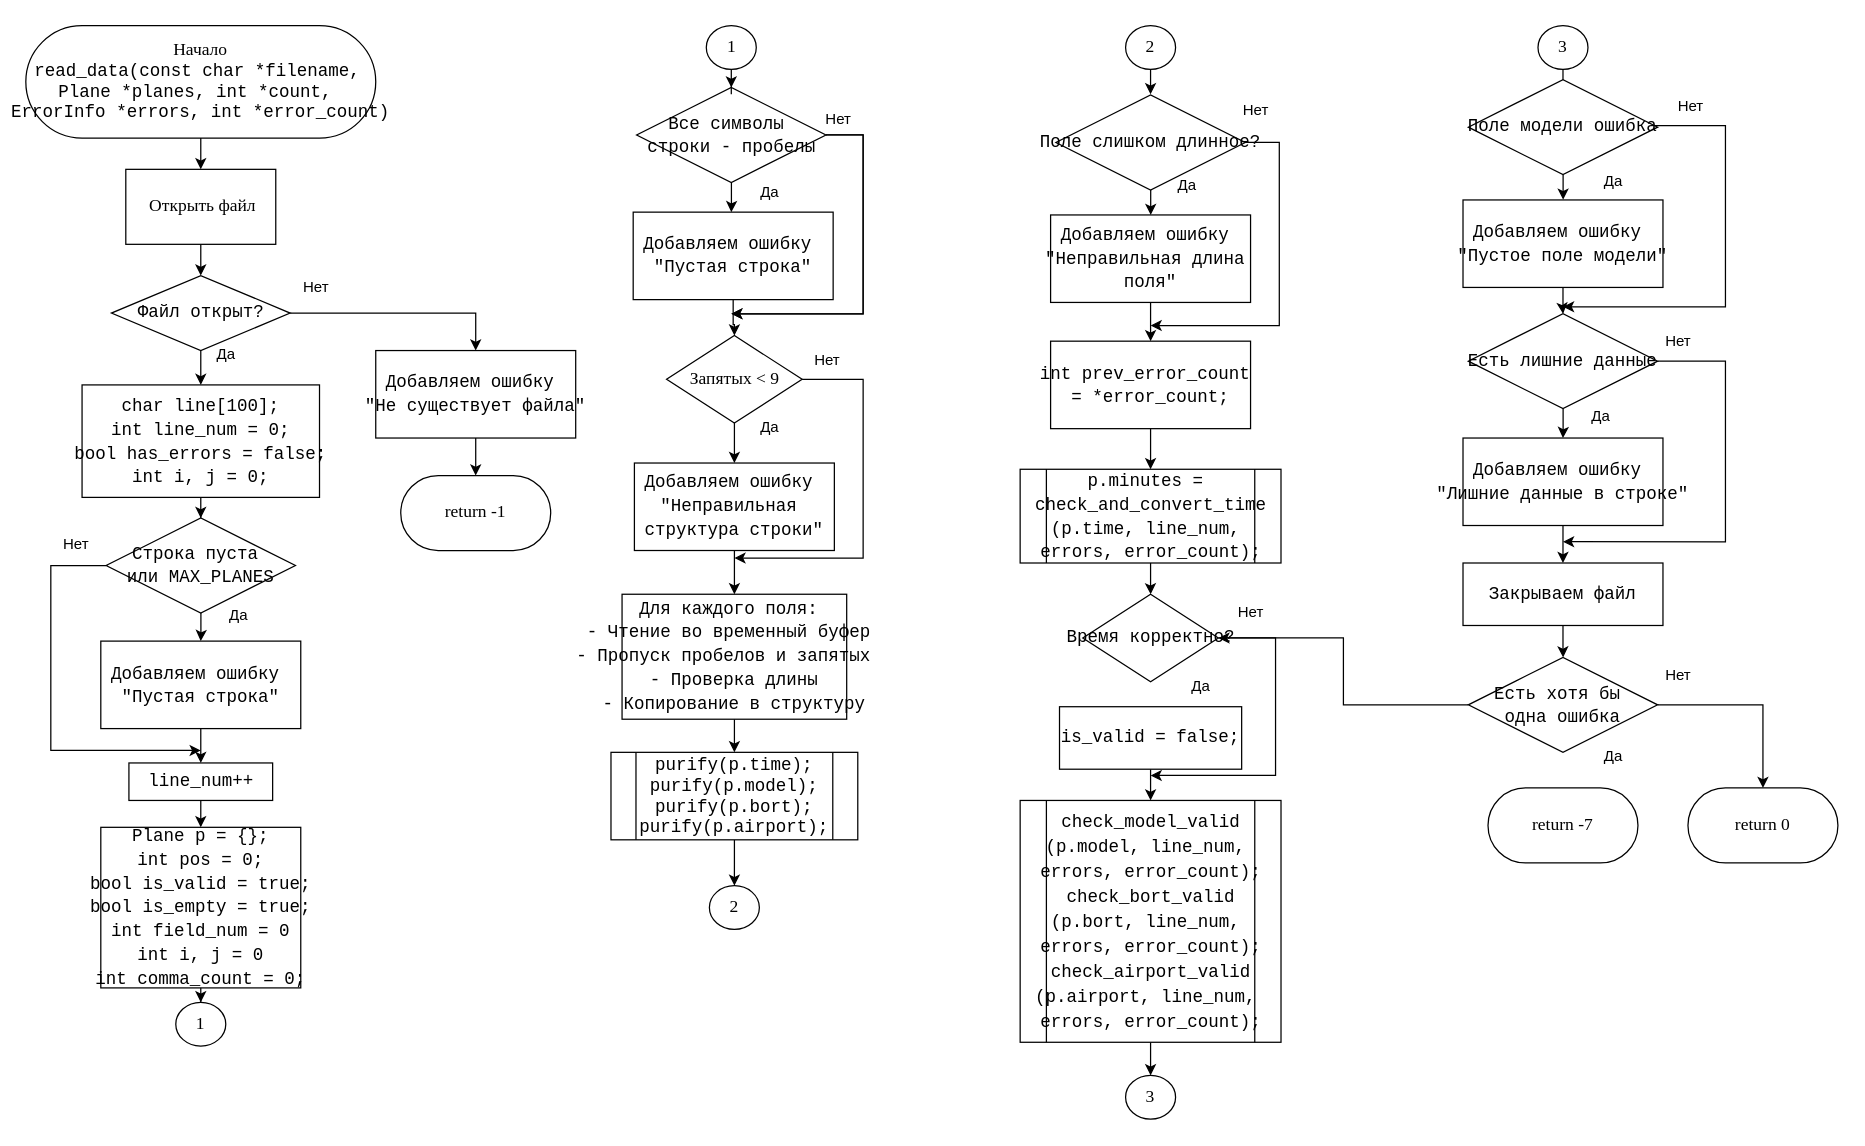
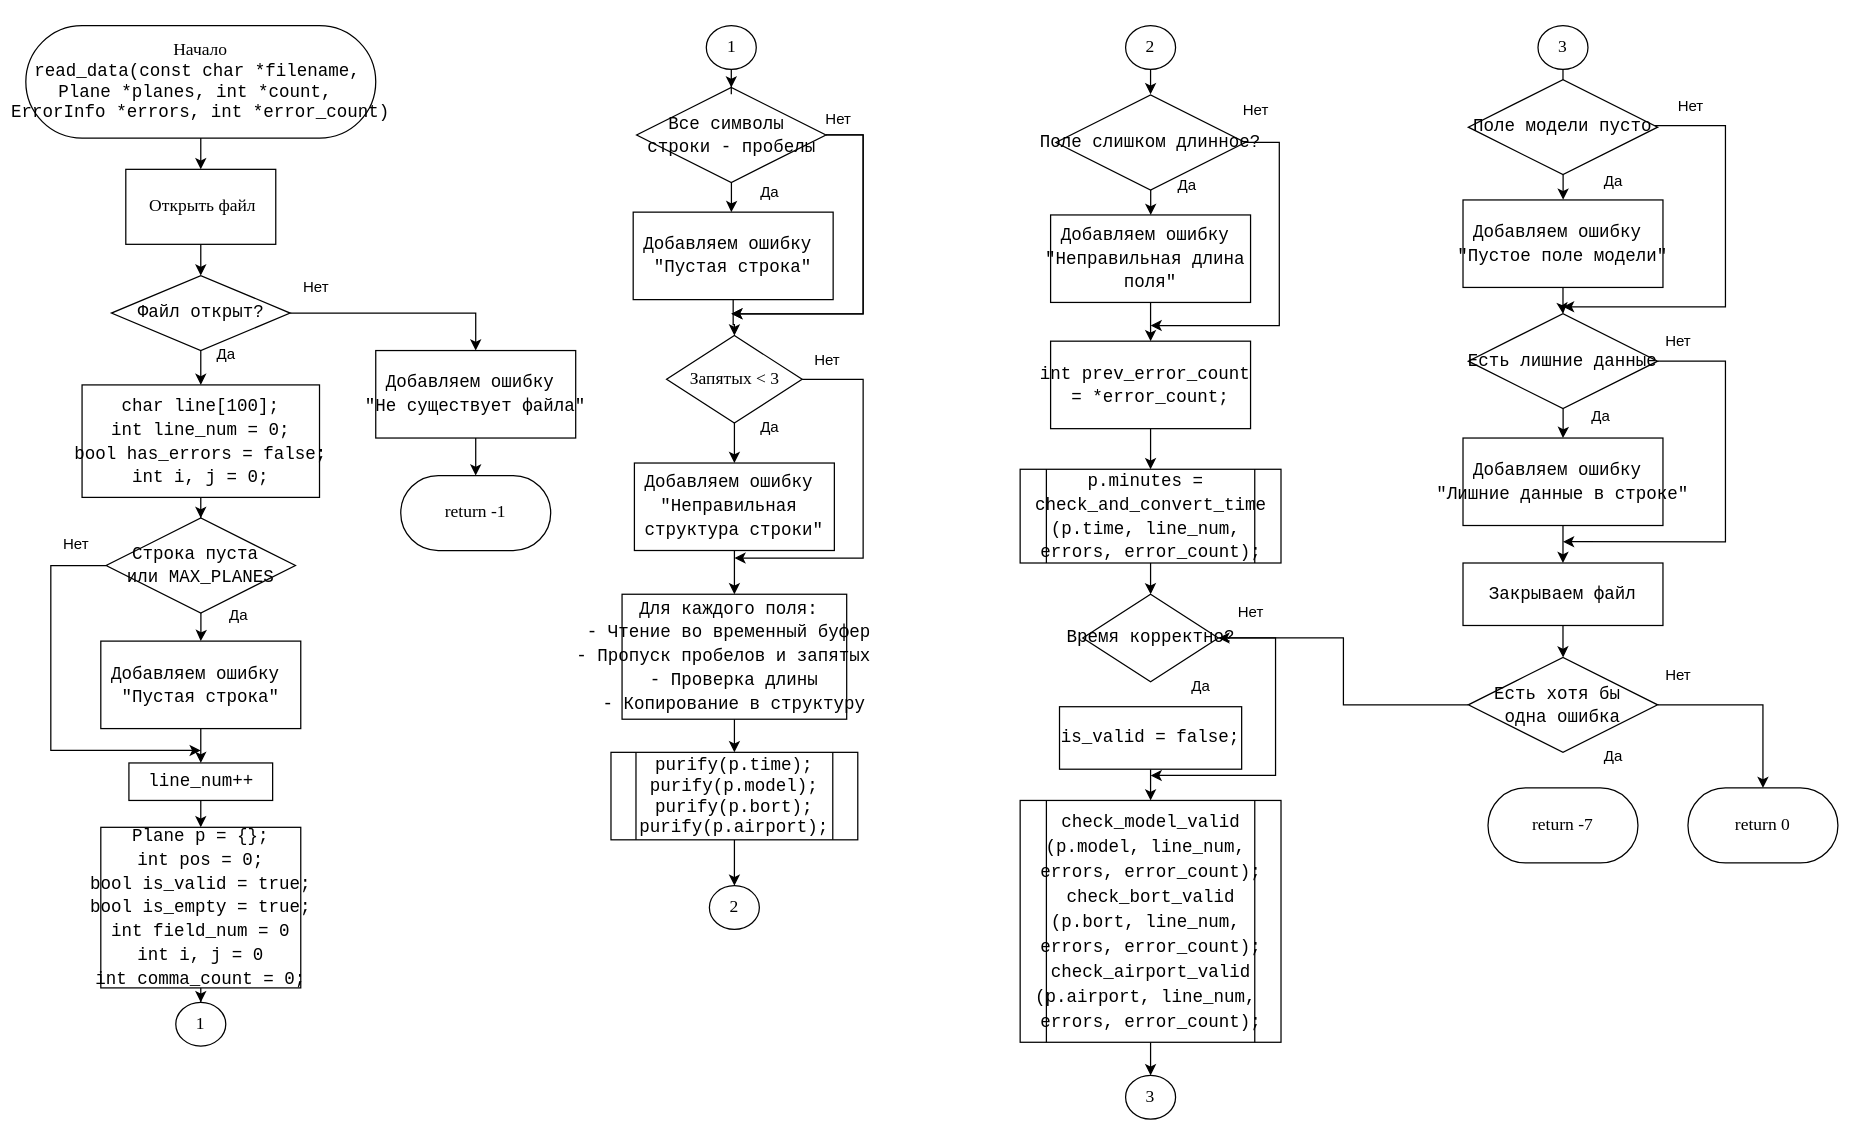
node "Поле модели ошибка": label "Поле модели ошибка" -> "Поле модели пусто"
node "Запятых < 9": label "Запятых < 9" -> "Запятых < 3"
